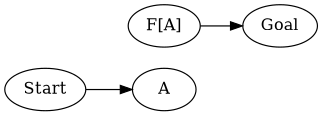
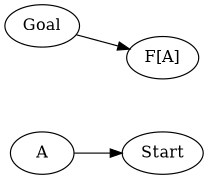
edge "F[A]" -> "Goal": reversed
edge "Start" -> "A": reversed
